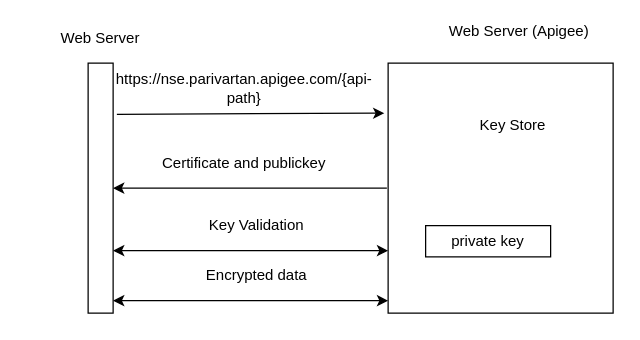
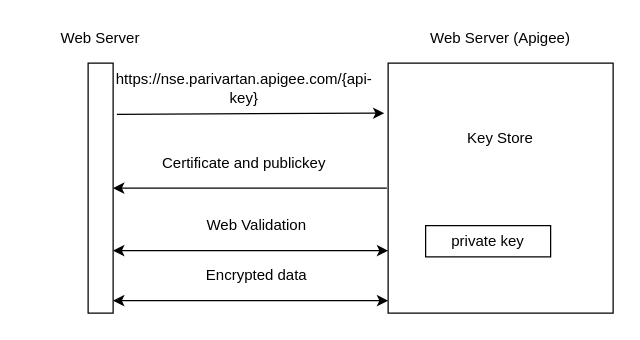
node "Web Server (Apigee)": moved (519, 32) -> (501, 38)
node "https://nse.parivartan.apigee.com/{api-path}": label "https://nse.parivartan.apigee.com/{api-path}" -> "https://nse.parivartan.apigee.com/{api-key}"
node "Key Store": moved (513, 126) -> (501, 138)
node "Key Validation": label "Key Validation" -> "Web Validation"
